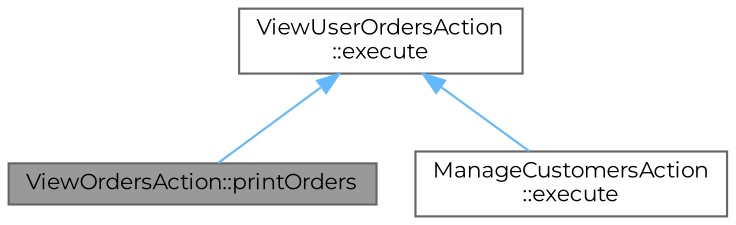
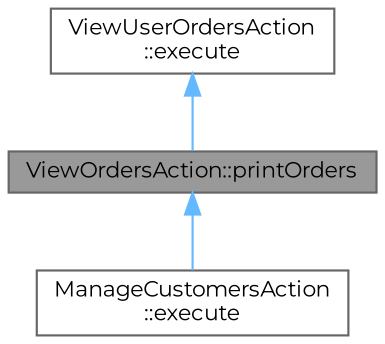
edge "ManageCustomersAction ::execute" -> "ViewUserOrdersAction ::execute": now "ManageCustomersAction ::execute" -> "ViewOrdersAction::printOrders"
